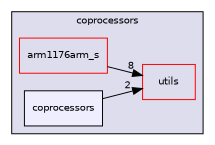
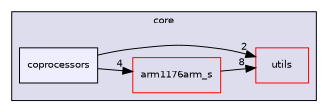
cluster "coprocessors": label "coprocessors" -> "core"
edge "coprocessors" -> "arm1176arm_s": added
